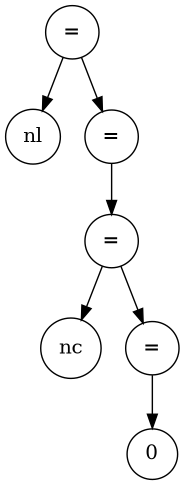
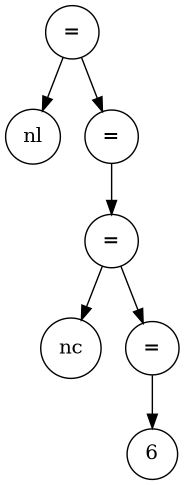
node "0": label "0" -> "6"
